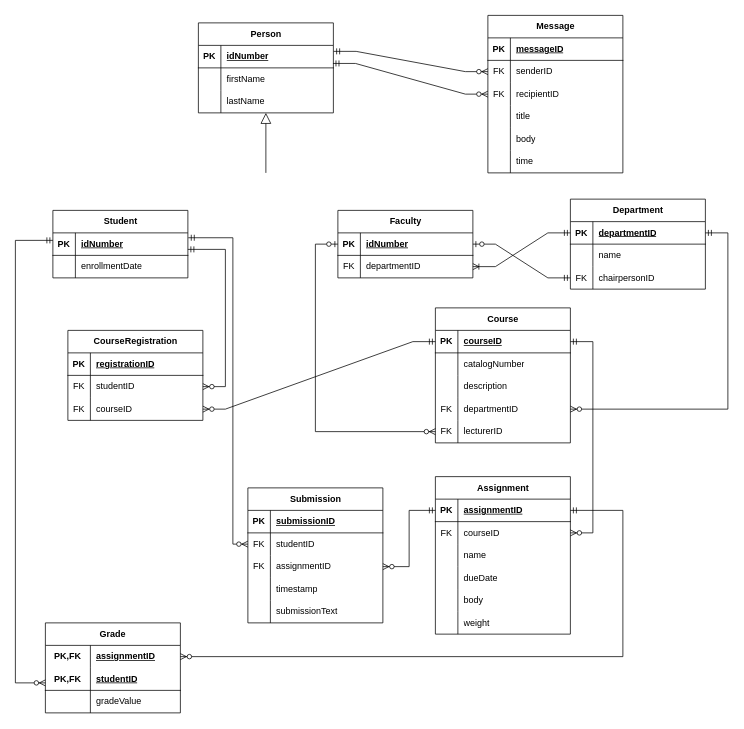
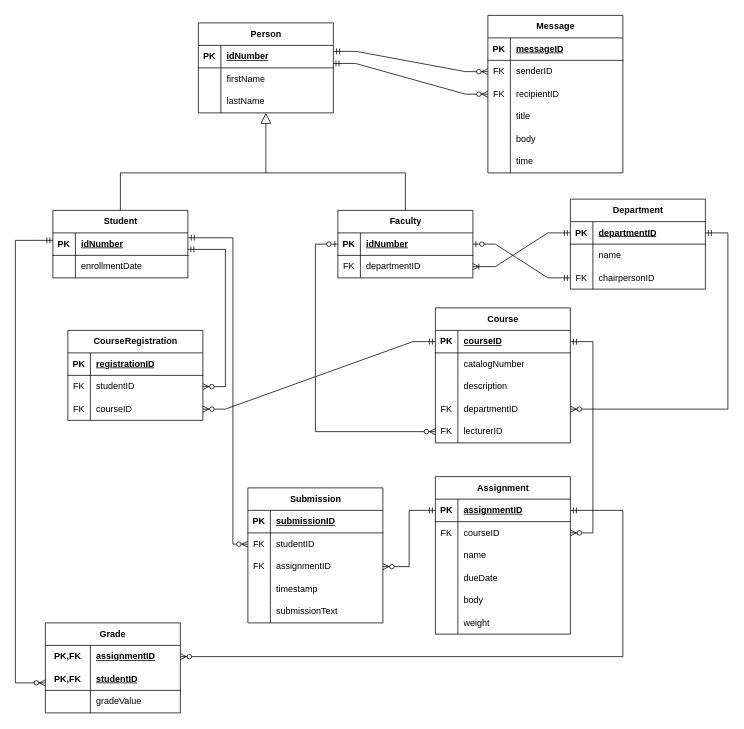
edge "Student" -- "Faculty": added
